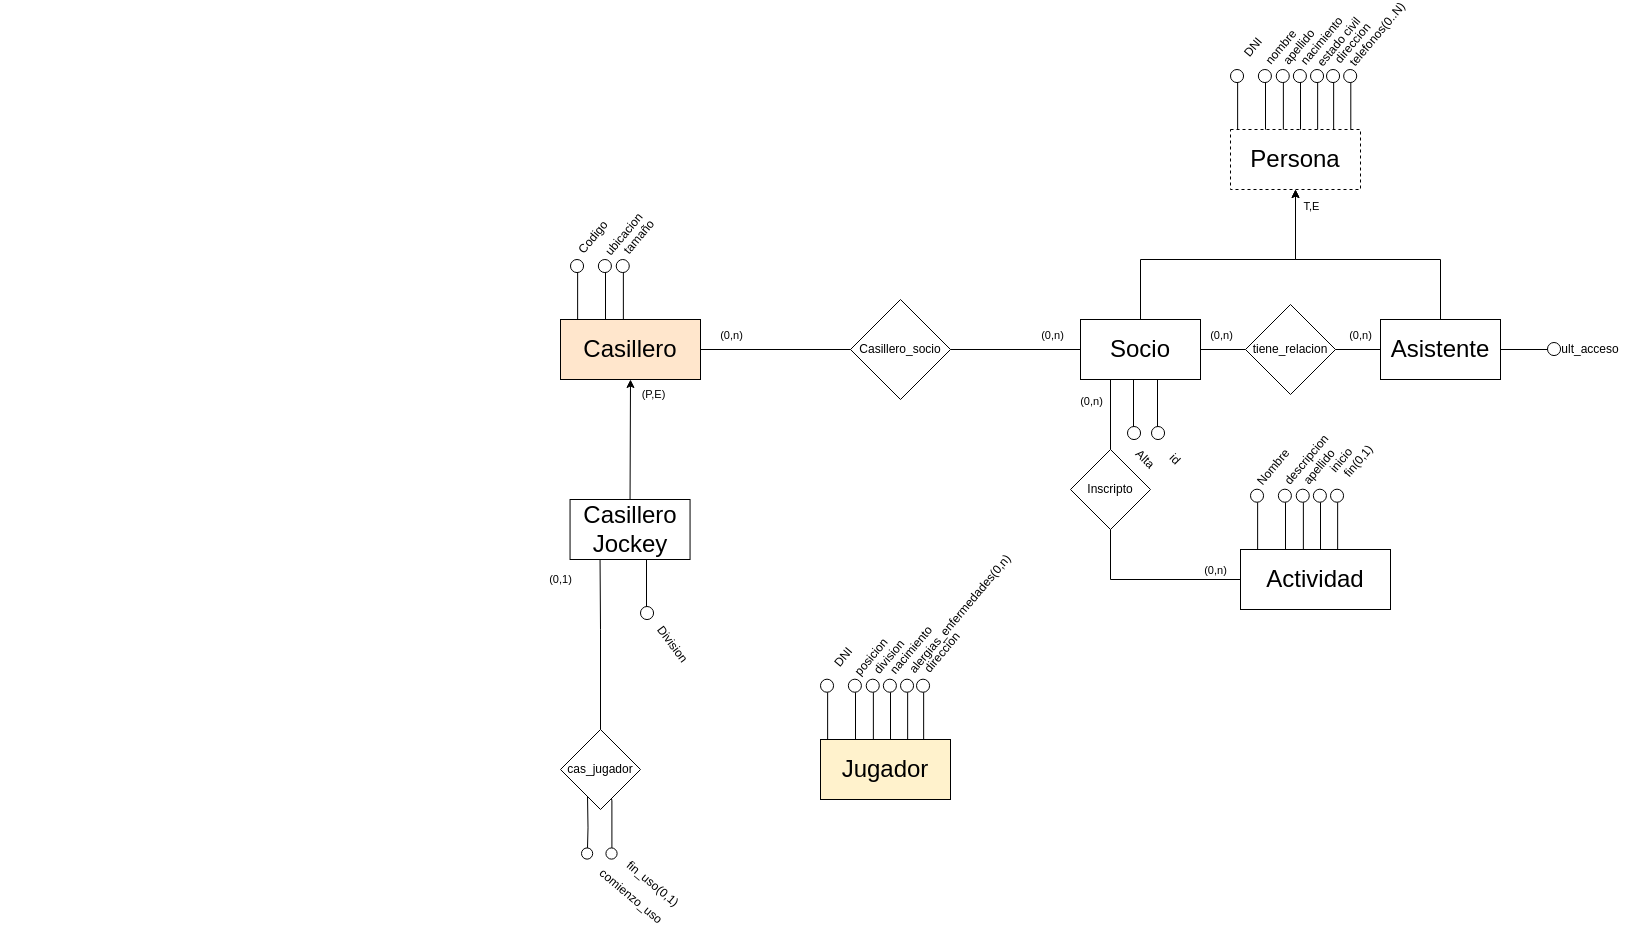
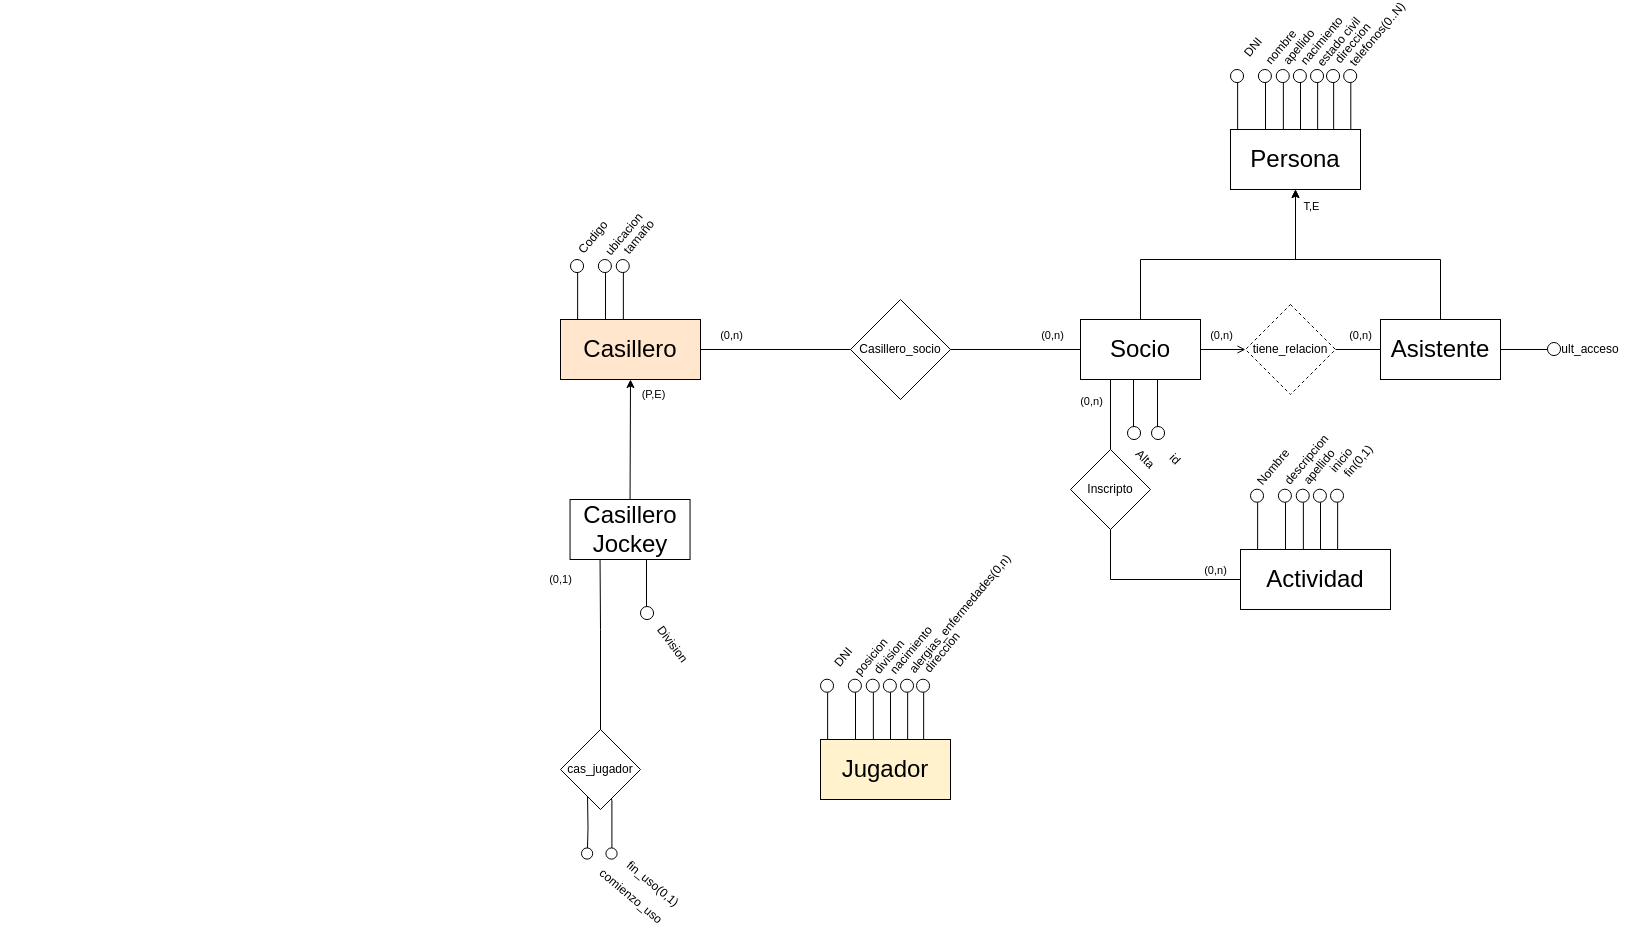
node "Persona": style dashed -> solid
edge "Socio" -- "tiene_relacion": arrowhead none -> open
node "tiene_relacion": style solid -> dashed
